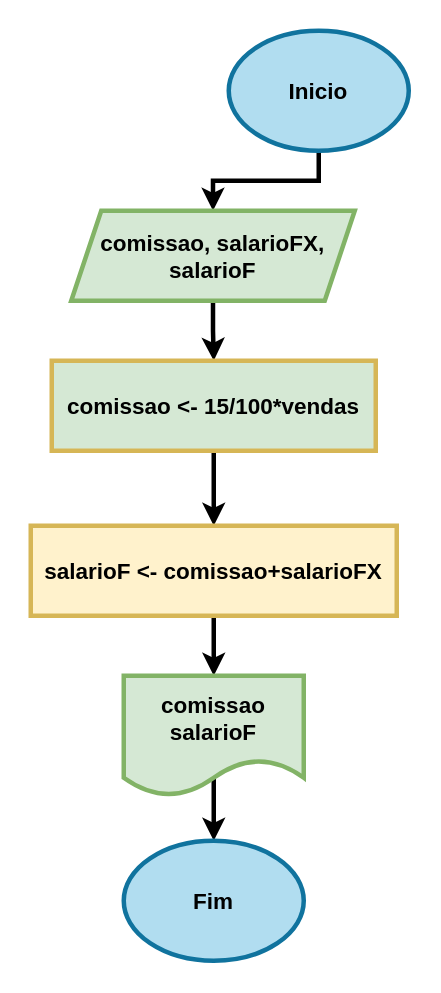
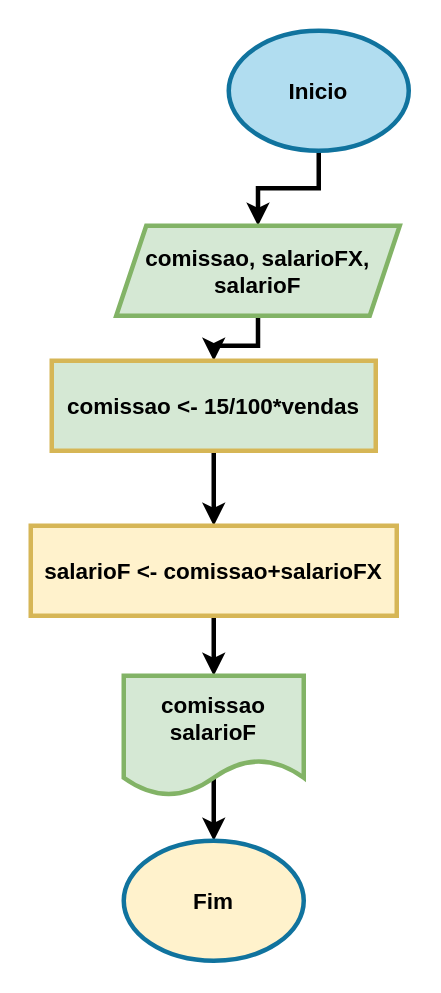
node "comissao, salarioFX, salarioF": moved (213, 256) -> (258, 271)
node "Fim": fillcolor #b1ddf0 -> #fff2cc
